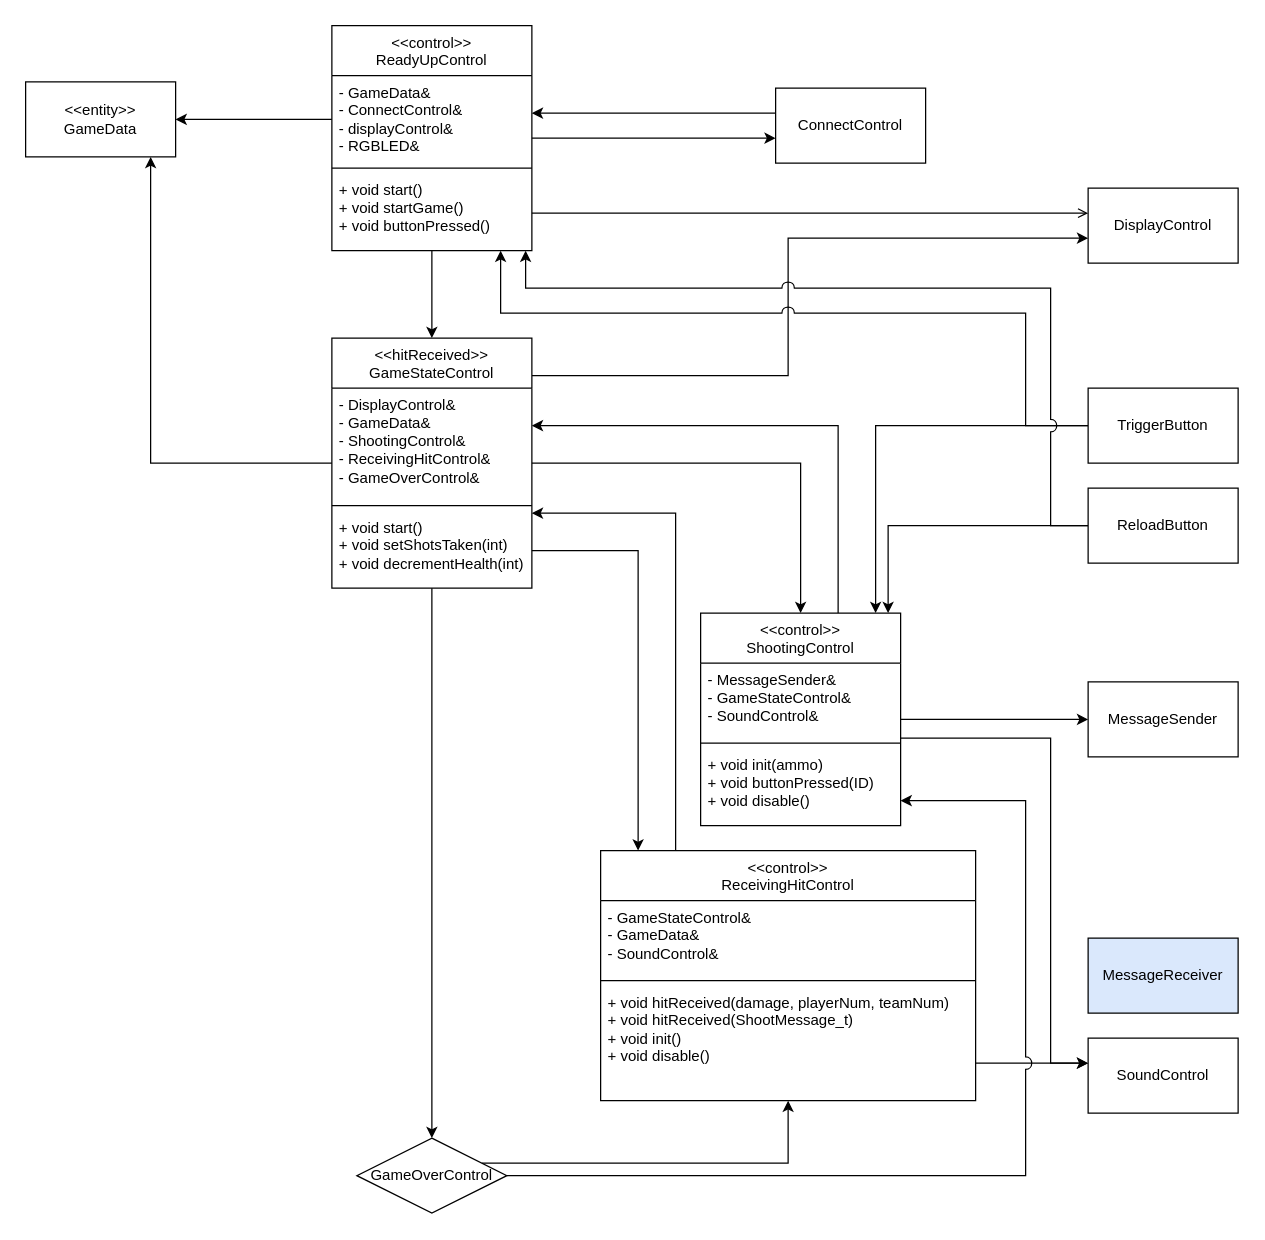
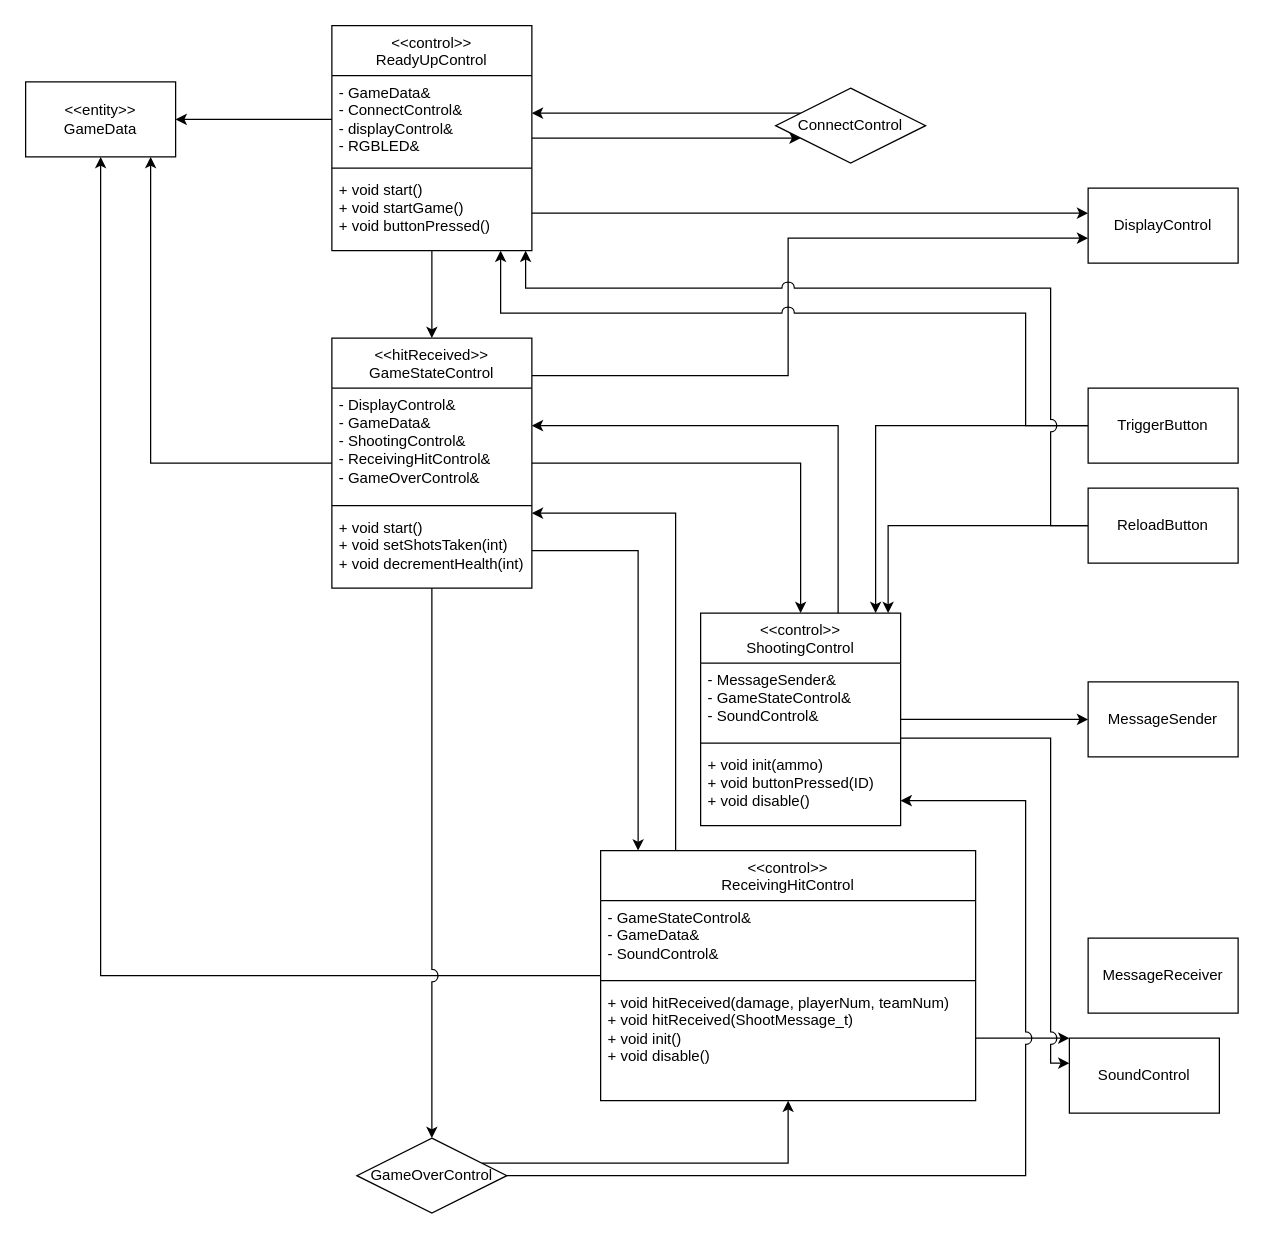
node "ConnectControl": shape rectangle -> diamond
edge "<<control>>ReadyUpControl" -> "DisplayControl": arrowhead open -> classic
edge "<<control>> ReceivingHitControl" -> "<<entity>> GameData": added
node "MessageReceiver": fillcolor #dae8fc -> #ffffff
node "SoundControl": moved (1163, 1076) -> (1144, 1076)
